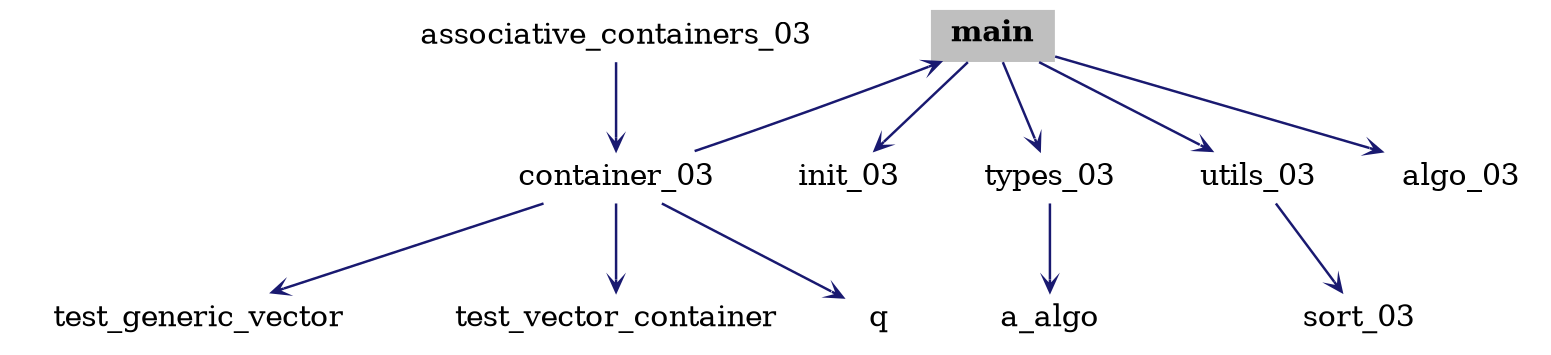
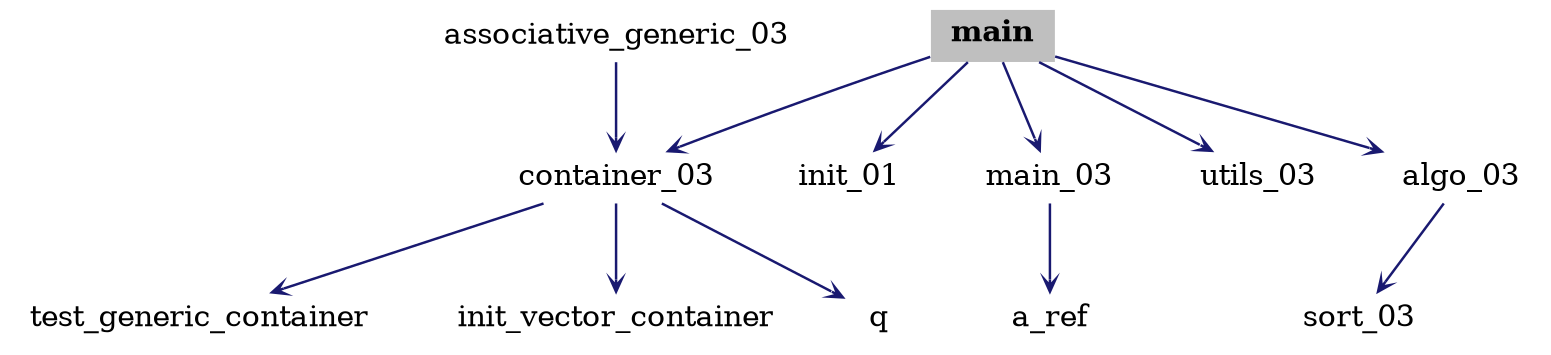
node "associative_containers_03": label "associative_containers_03" -> "associative_generic_03"
edge "container_03" -> "main": reversed
node "init_03": label "init_03" -> "init_01"
node "types_03": label "types_03" -> "main_03"
edge "utils_03" -> "sort_03": now "algo_03" -> "sort_03"
node "test_generic_vector": label "test_generic_vector" -> "test_generic_container"
node "test_vector_container": label "test_vector_container" -> "init_vector_container"
node "a_algo": label "a_algo" -> "a_ref"
